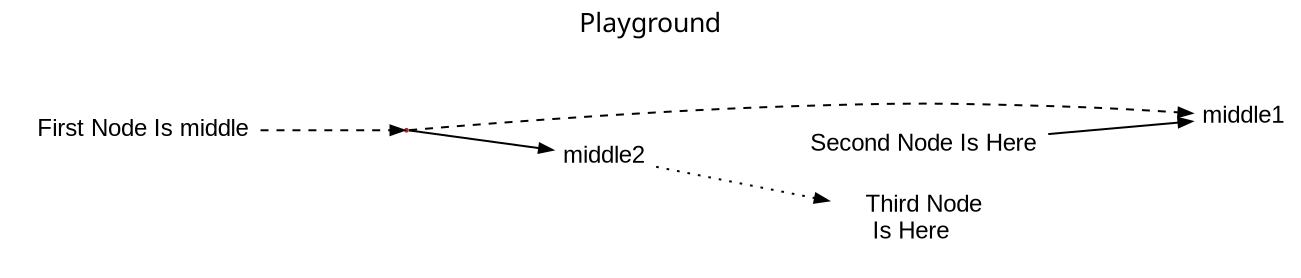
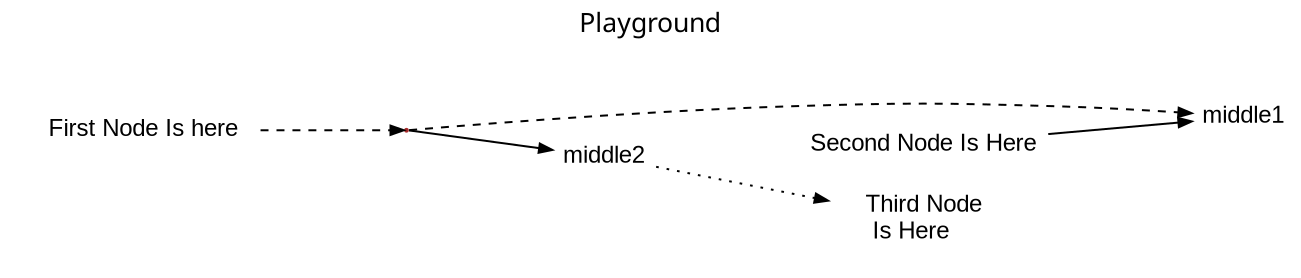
node "First Node Is middle": label "First Node Is middle" -> "First Node Is here"
